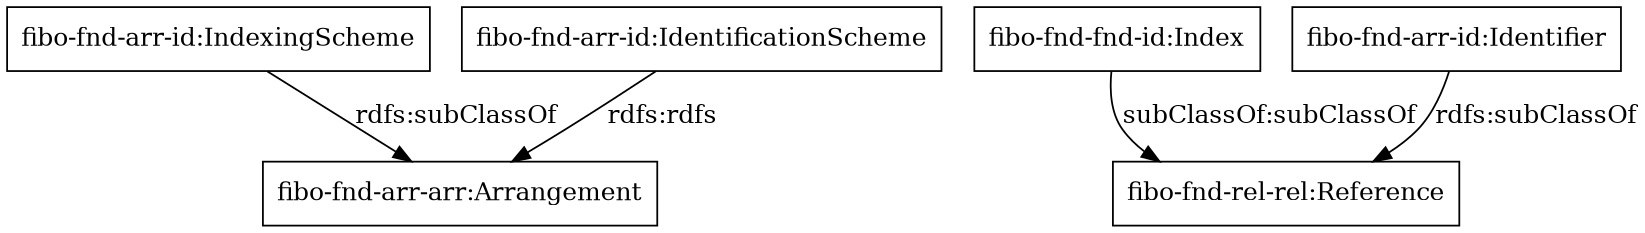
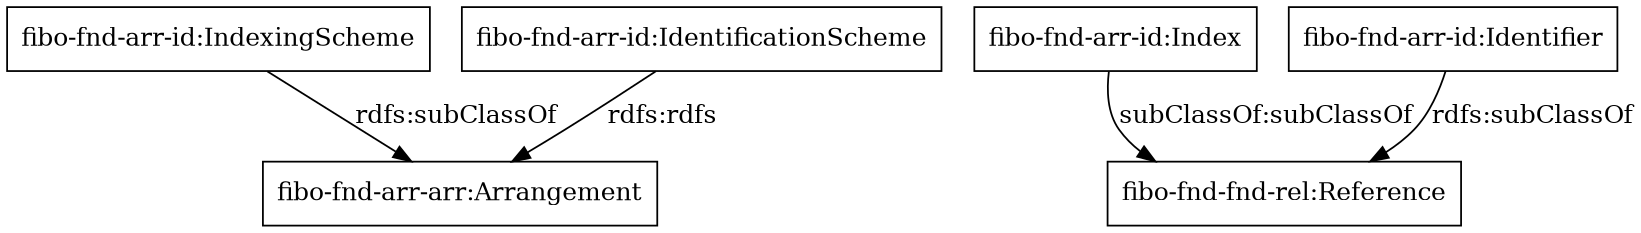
node "fibo-fnd-fnd-id:Index": label "fibo-fnd-fnd-id:Index" -> "fibo-fnd-arr-id:Index"
node "fibo-fnd-rel-rel:Reference": label "fibo-fnd-rel-rel:Reference" -> "fibo-fnd-fnd-rel:Reference"
